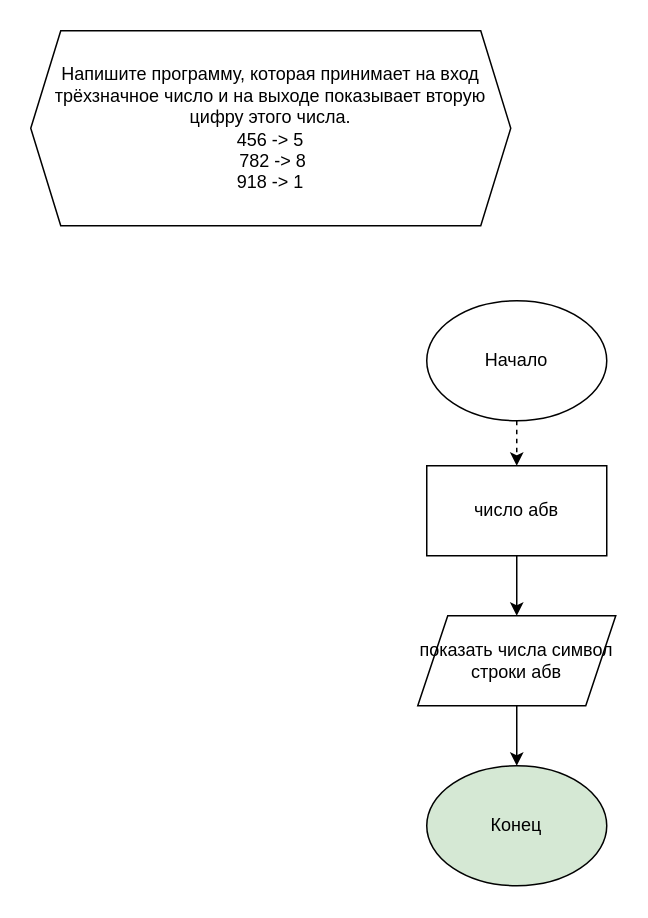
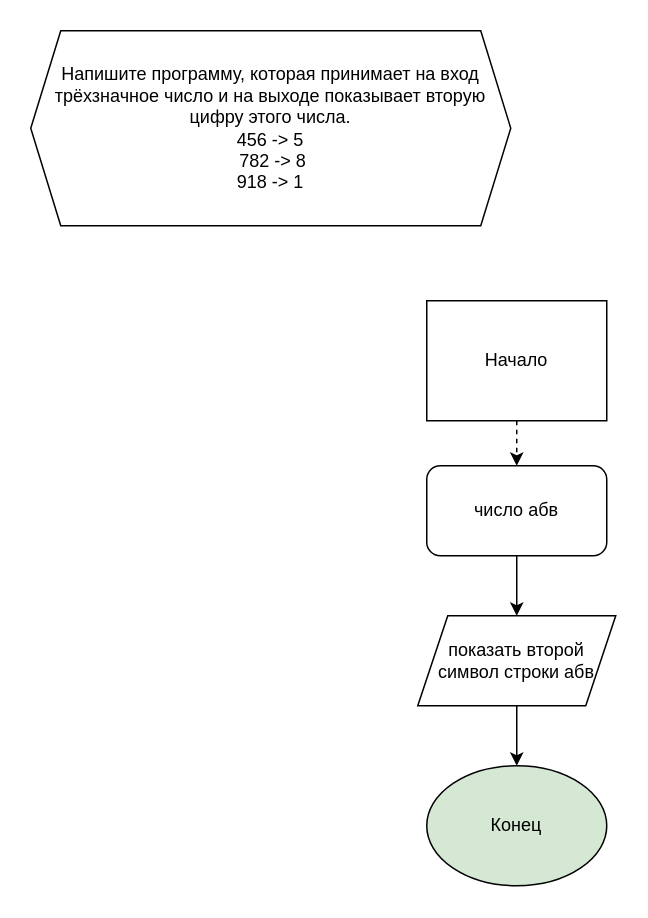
node "Начало": shape ellipse -> rectangle
node "число абв": shape rectangle -> rounded rectangle
node "показать числа символ строки абв": label "показать числа символ строки абв" -> "показать второй символ строки абв"
